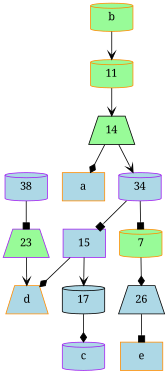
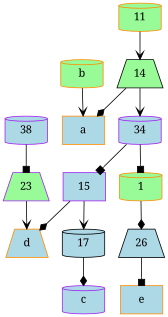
edge "b" -> "11": now "b" -> "a"
node "7": label "7" -> "1"
